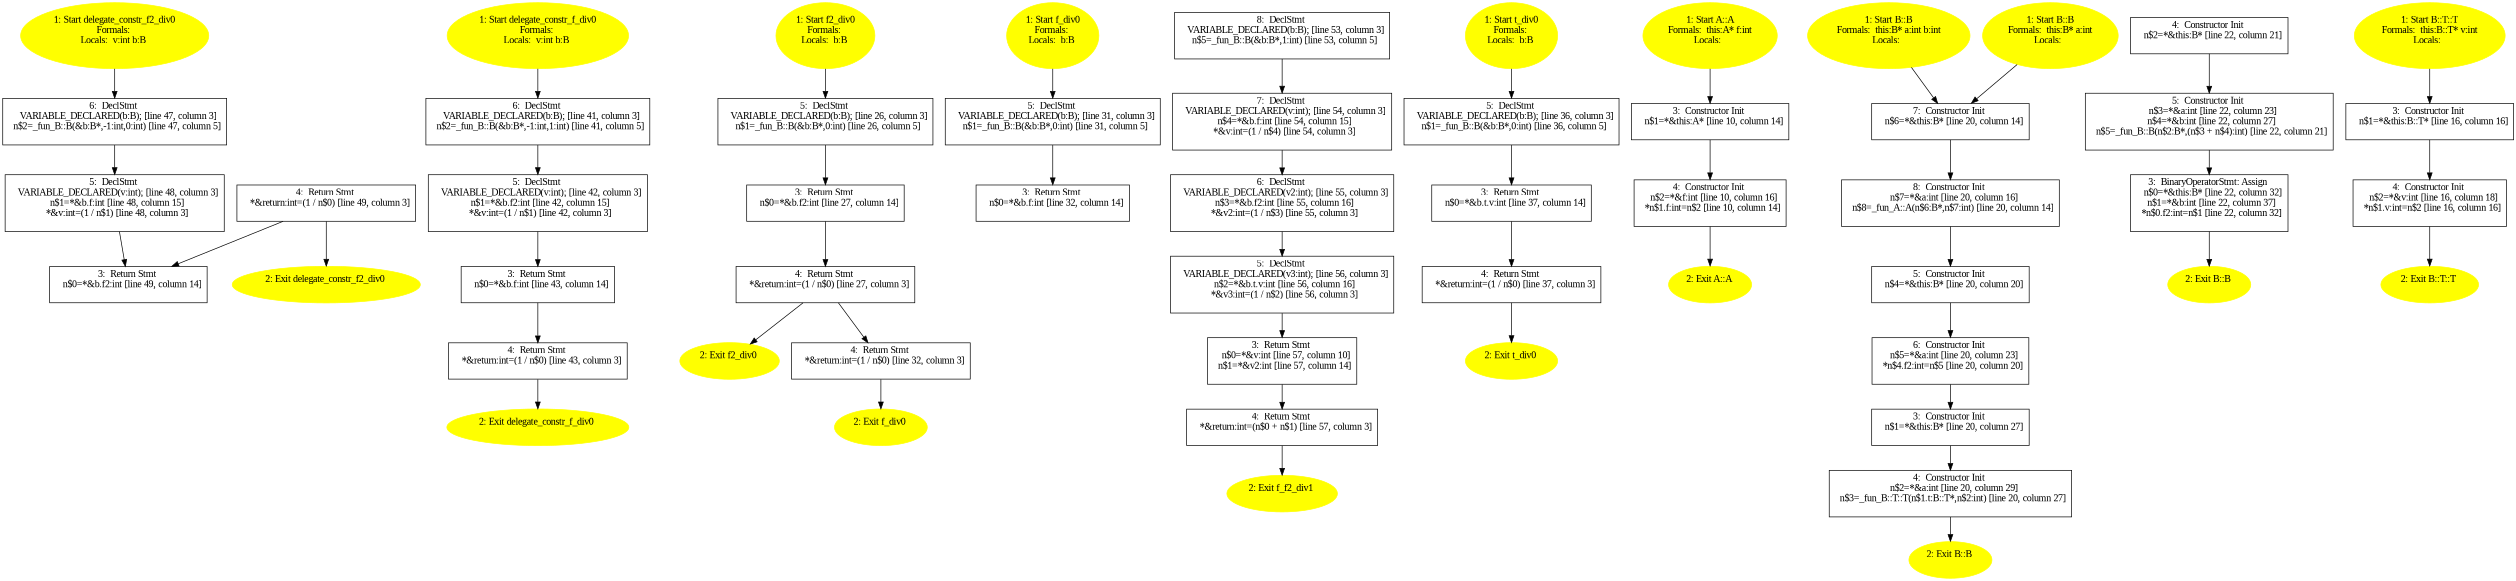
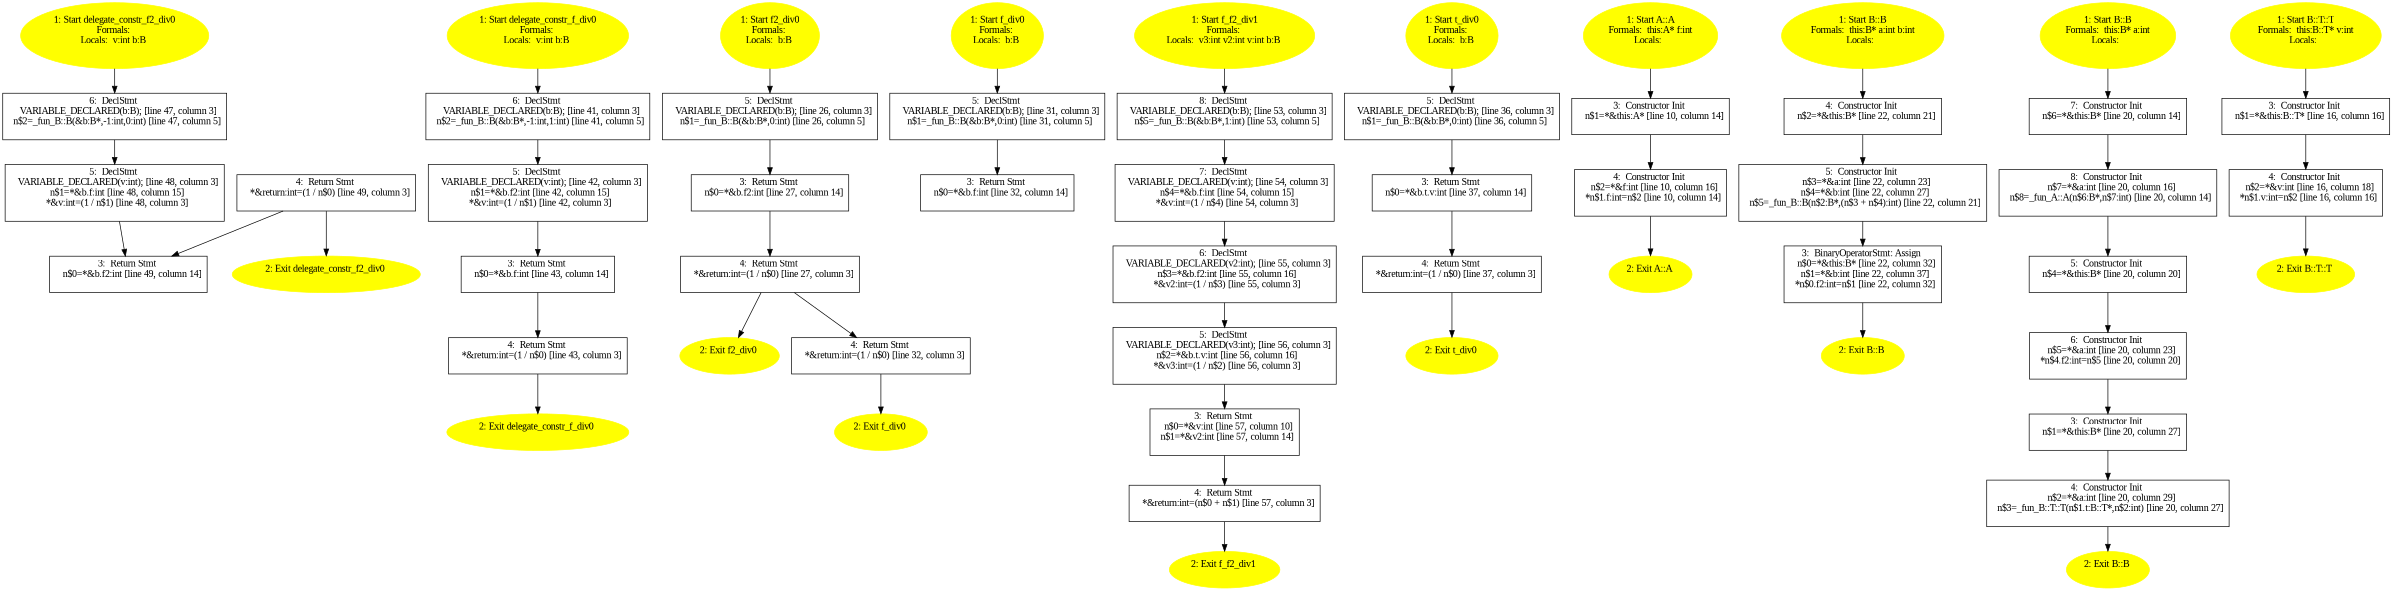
node "1: Start f_f2_div1 Formals: Locals:  v3:int v2:int v:int b:B": added
edge "1: Start B::B Formals:  this:B* a:int b:int Locals:" -> "7:  Constructor Init n$6=*&this:B* [line 20, column 14]": now "1: Start B::B Formals:  this:B* a:int b:int Locals:" -> "4:  Constructor Init n$2=*&this:B* [line 22, column 21]"
